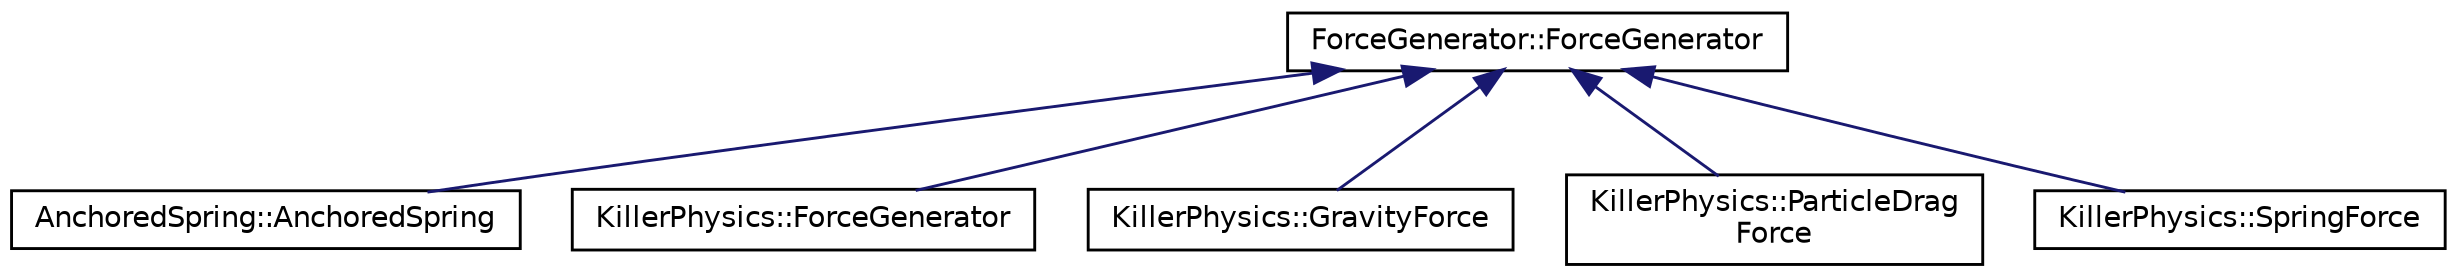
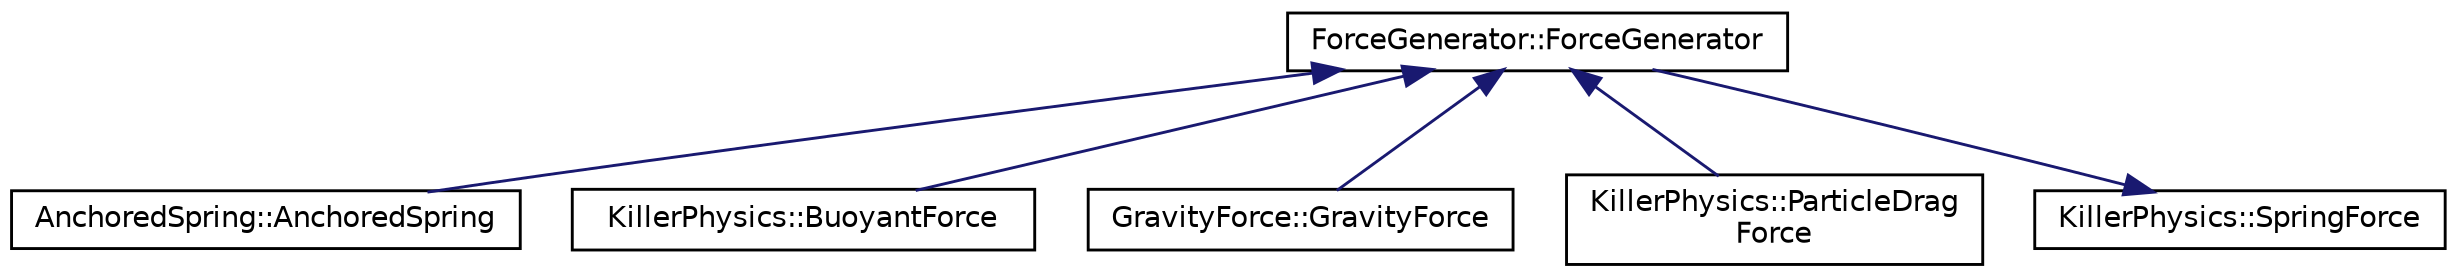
edge "KillerPhysics::SpringForce" -> "ForceGenerator::ForceGenerator": reversed
node "KillerPhysics::ForceGenerator": label "KillerPhysics::ForceGenerator" -> "KillerPhysics::BuoyantForce"
node "KillerPhysics::GravityForce": label "KillerPhysics::GravityForce" -> "GravityForce::GravityForce"
